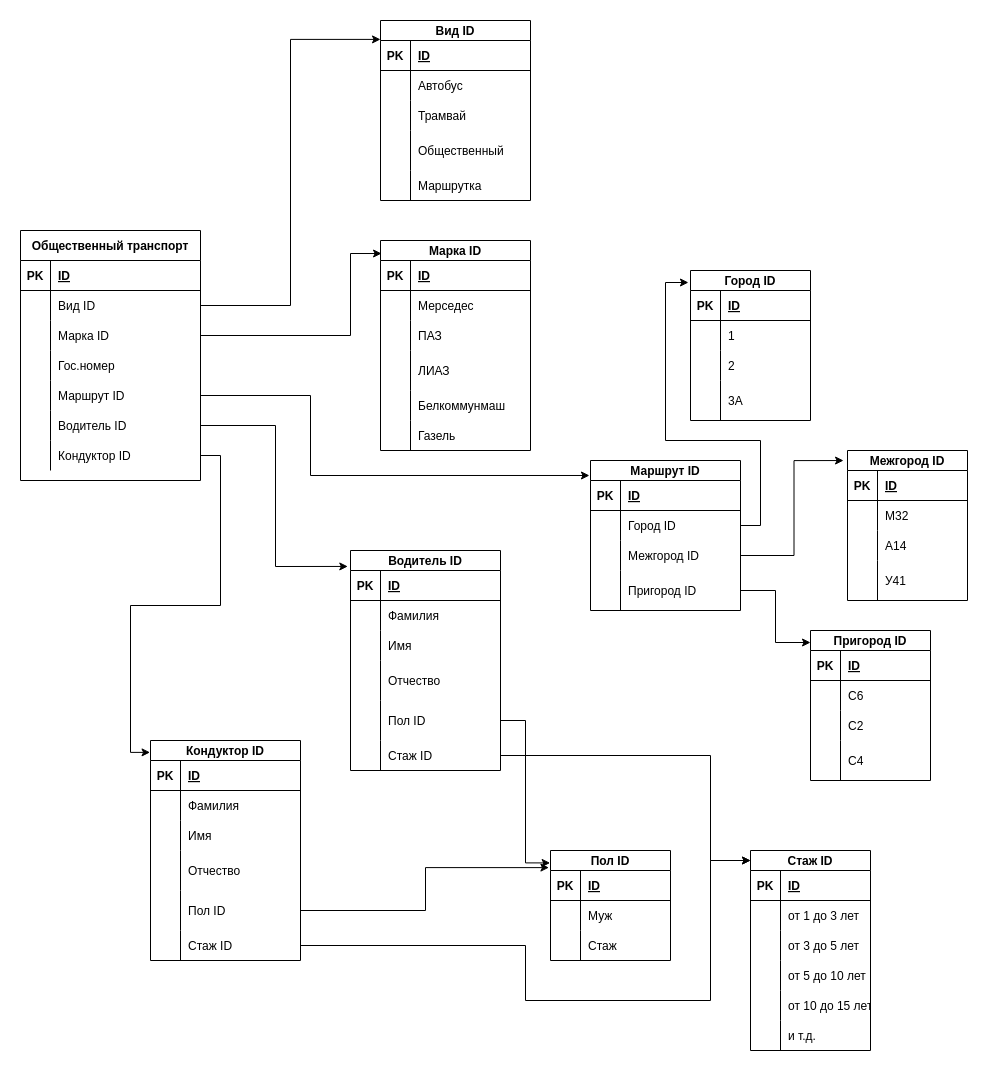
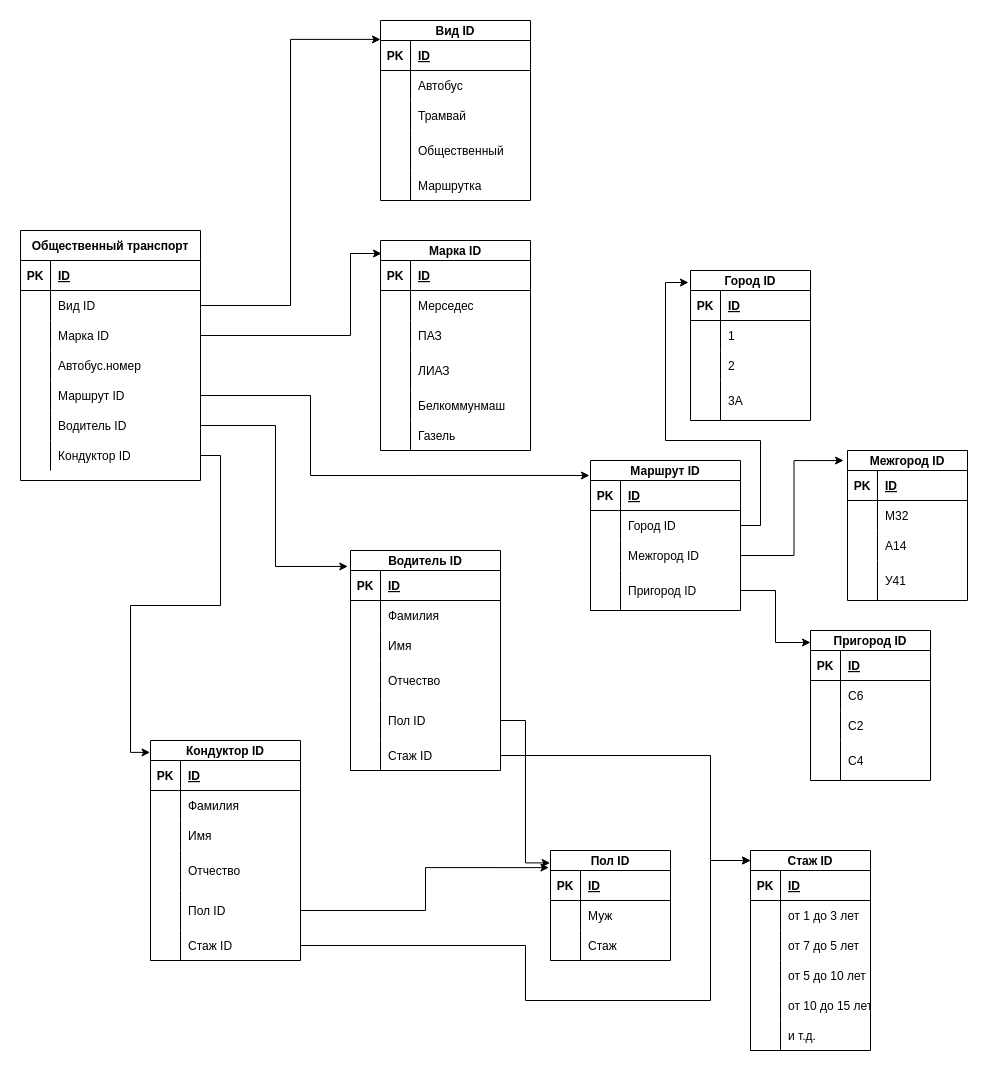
node "Гос.номер": label "Гос.номер" -> "Автобус.номер"
node "от 3 до 5 лет": label "от 3 до 5 лет" -> "от 7 до 5 лет"
